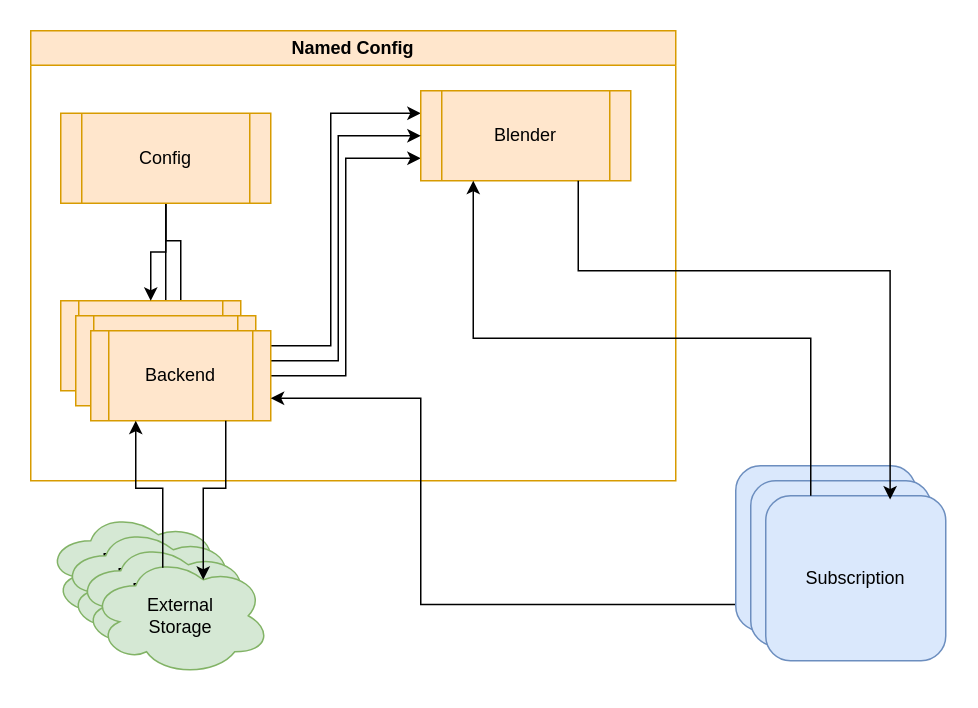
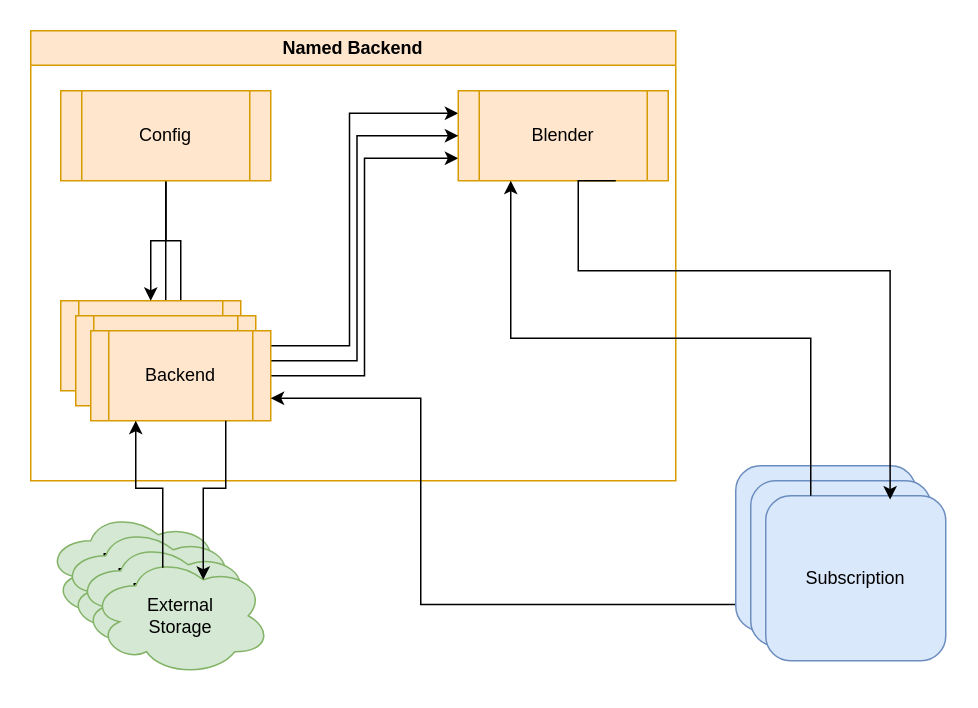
node "Named Config": label "Named Config" -> "Named Backend"
node "Blender": moved (526, 136) -> (563, 136)
node "Config": moved (166, 158) -> (166, 136)
